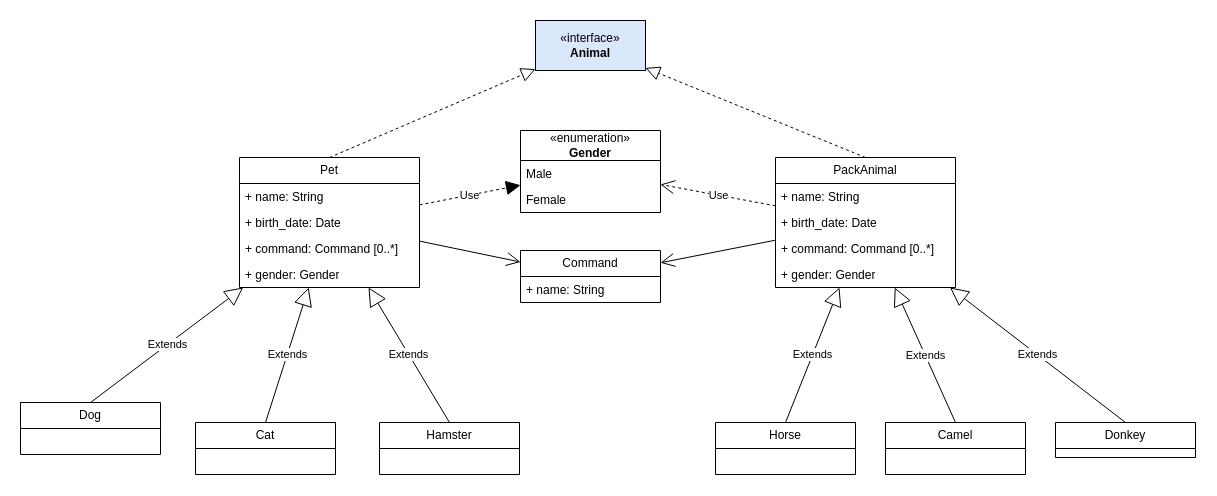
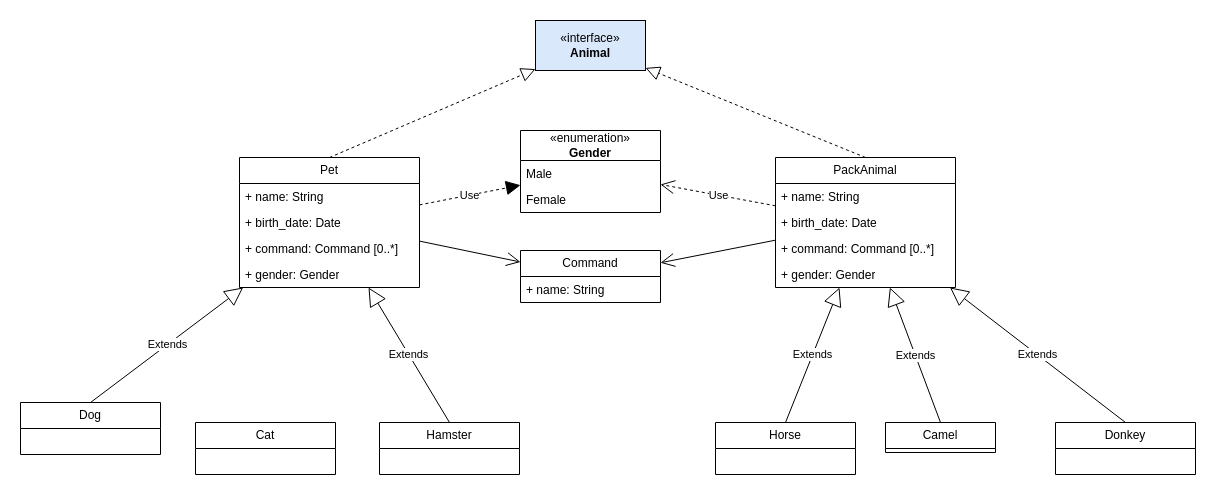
edge "Cat" -> "Pet": removed, label "Extends"
node "Donkey": size 140x35 -> 140x52
node "Camel": size 140x52 -> 110x30
